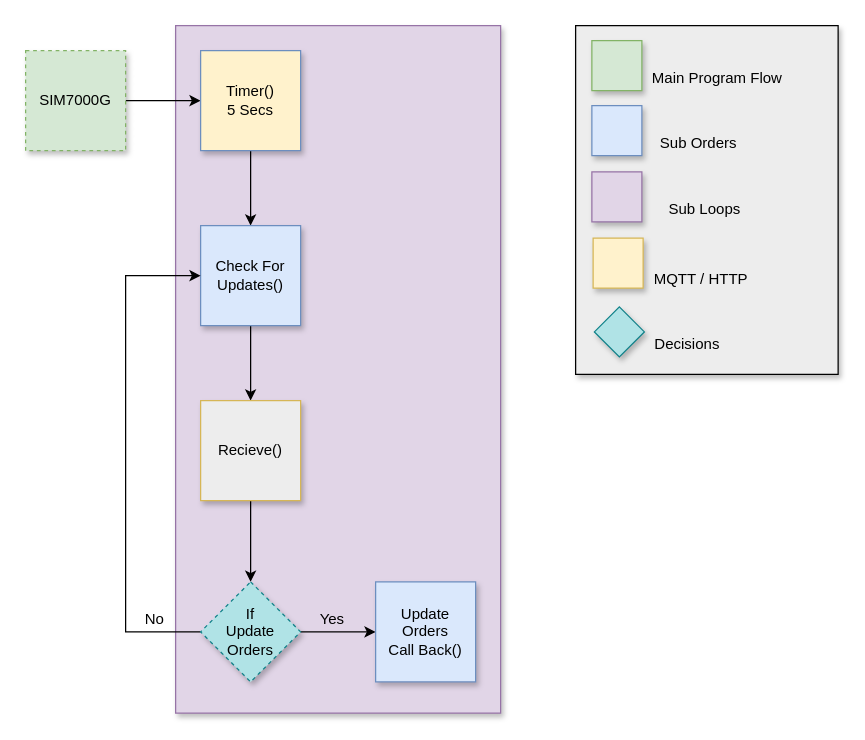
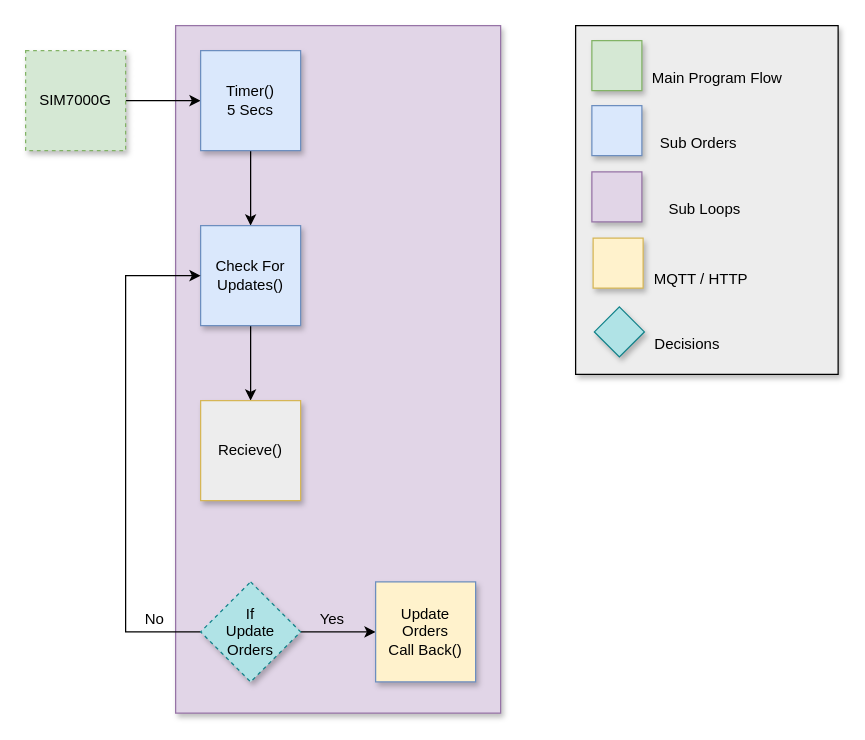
node "Timer() 5 Secs": fillcolor #fff2cc -> #dae8fc
edge "Recieve()" -> "If Update Orders": removed
node "Update Orders Call Back()": fillcolor #dae8fc -> #fff2cc
